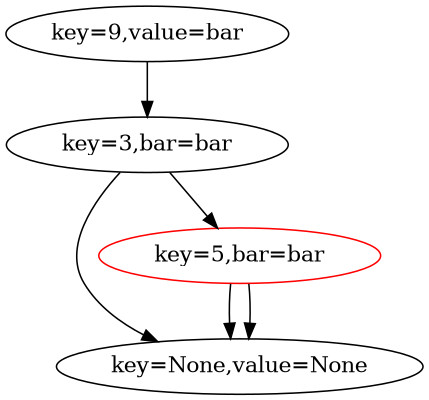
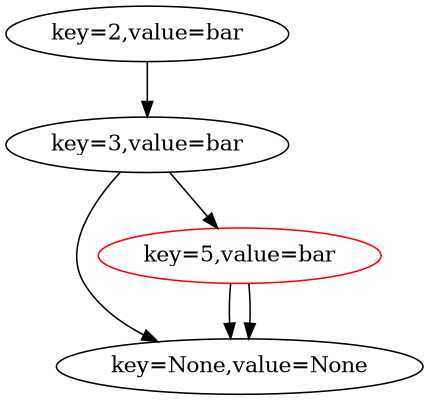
node "key=9,value=bar": label "key=9,value=bar" -> "key=2,value=bar"
node "key=3,bar=bar": label "key=3,bar=bar" -> "key=3,value=bar"
node "key=5,bar=bar": label "key=5,bar=bar" -> "key=5,value=bar"
